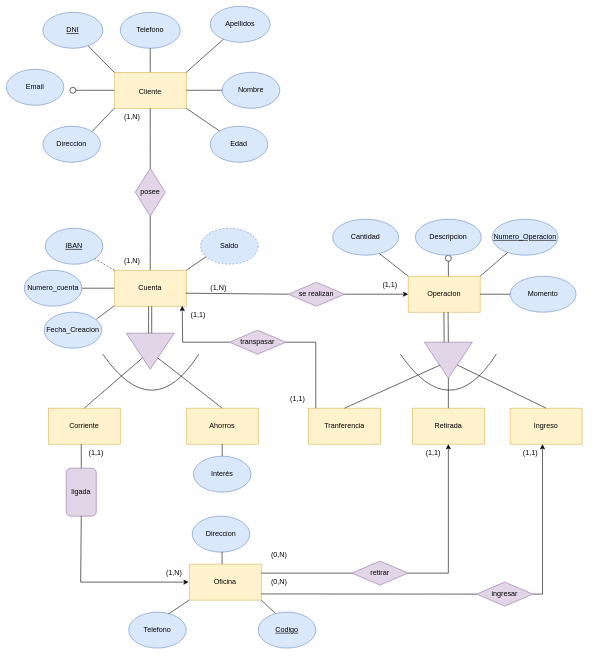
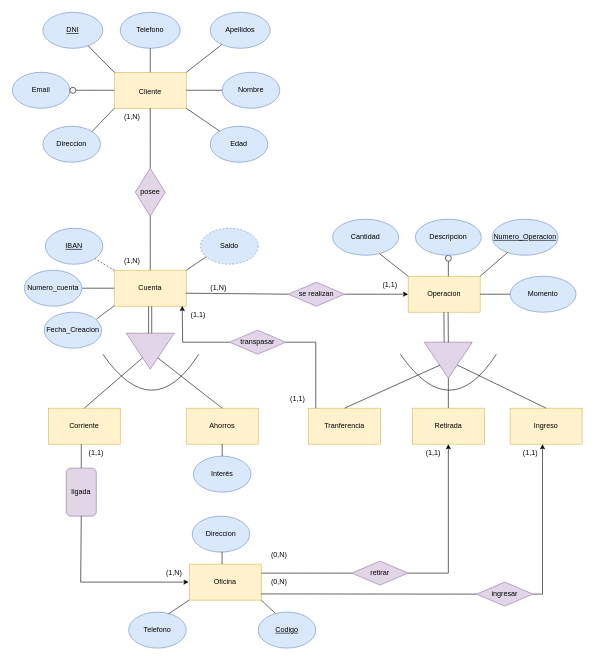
node "Apellidos": moved (240, 24) -> (240, 30)
node "Email": moved (35, 87) -> (41, 90)
